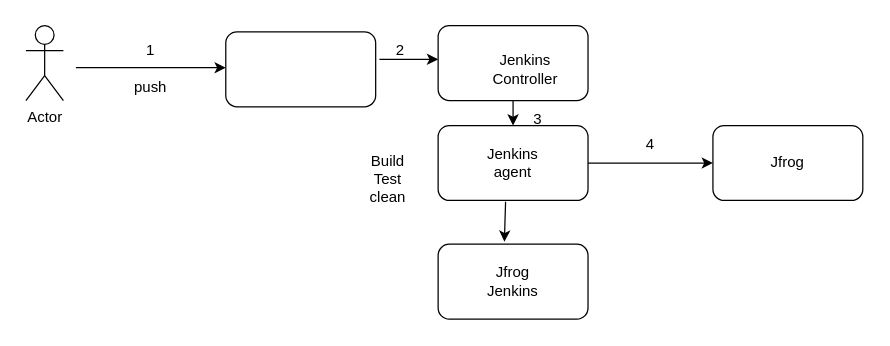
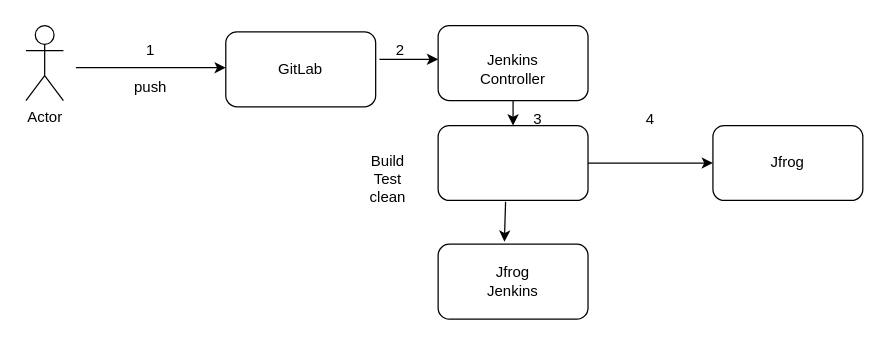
node "GitLab": added
node "Jenkins Controller": moved (526, 69) -> (513, 69)
node "4": moved (651, 144) -> (651, 119)
node "Jenkins agent": removed
